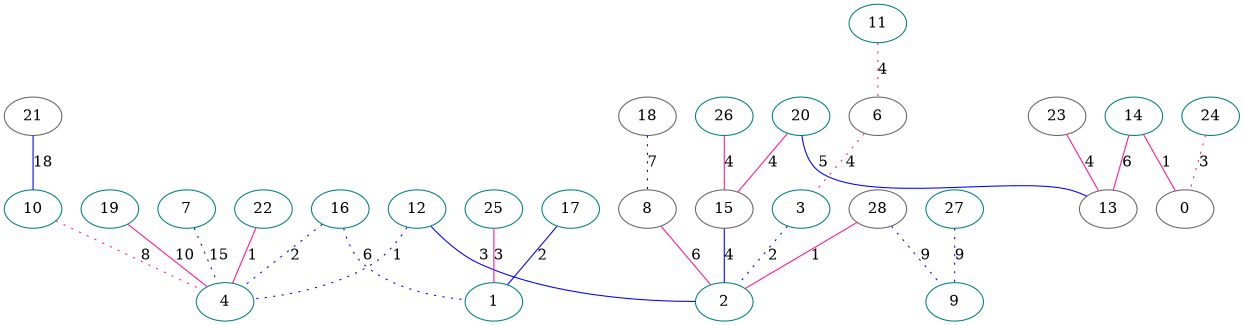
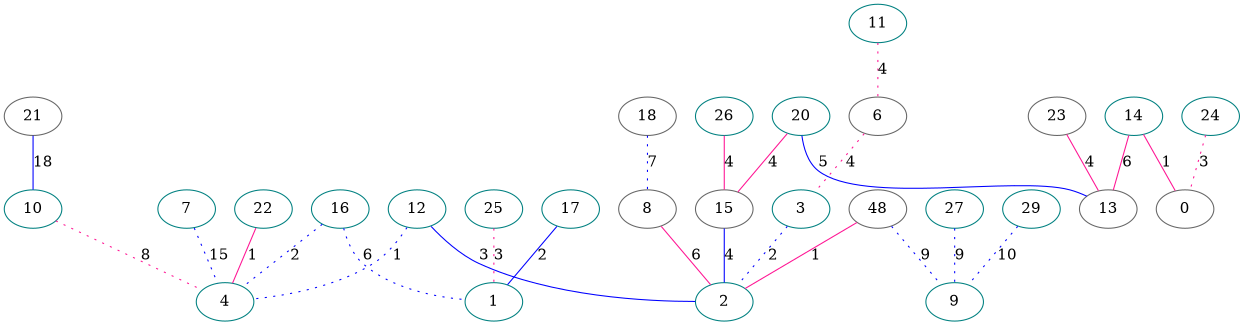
node "19": removed
node "28": label "28" -> "48"
node "29": added
edge "25" -- "1": style solid -> dotted
